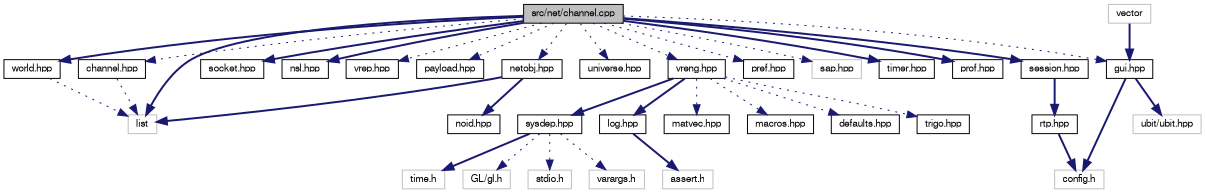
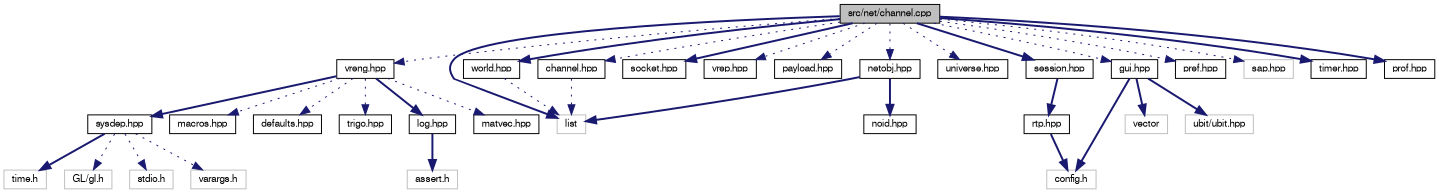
edge "vector" -> "gui.hpp": reversed
node "nsl.hpp": removed
